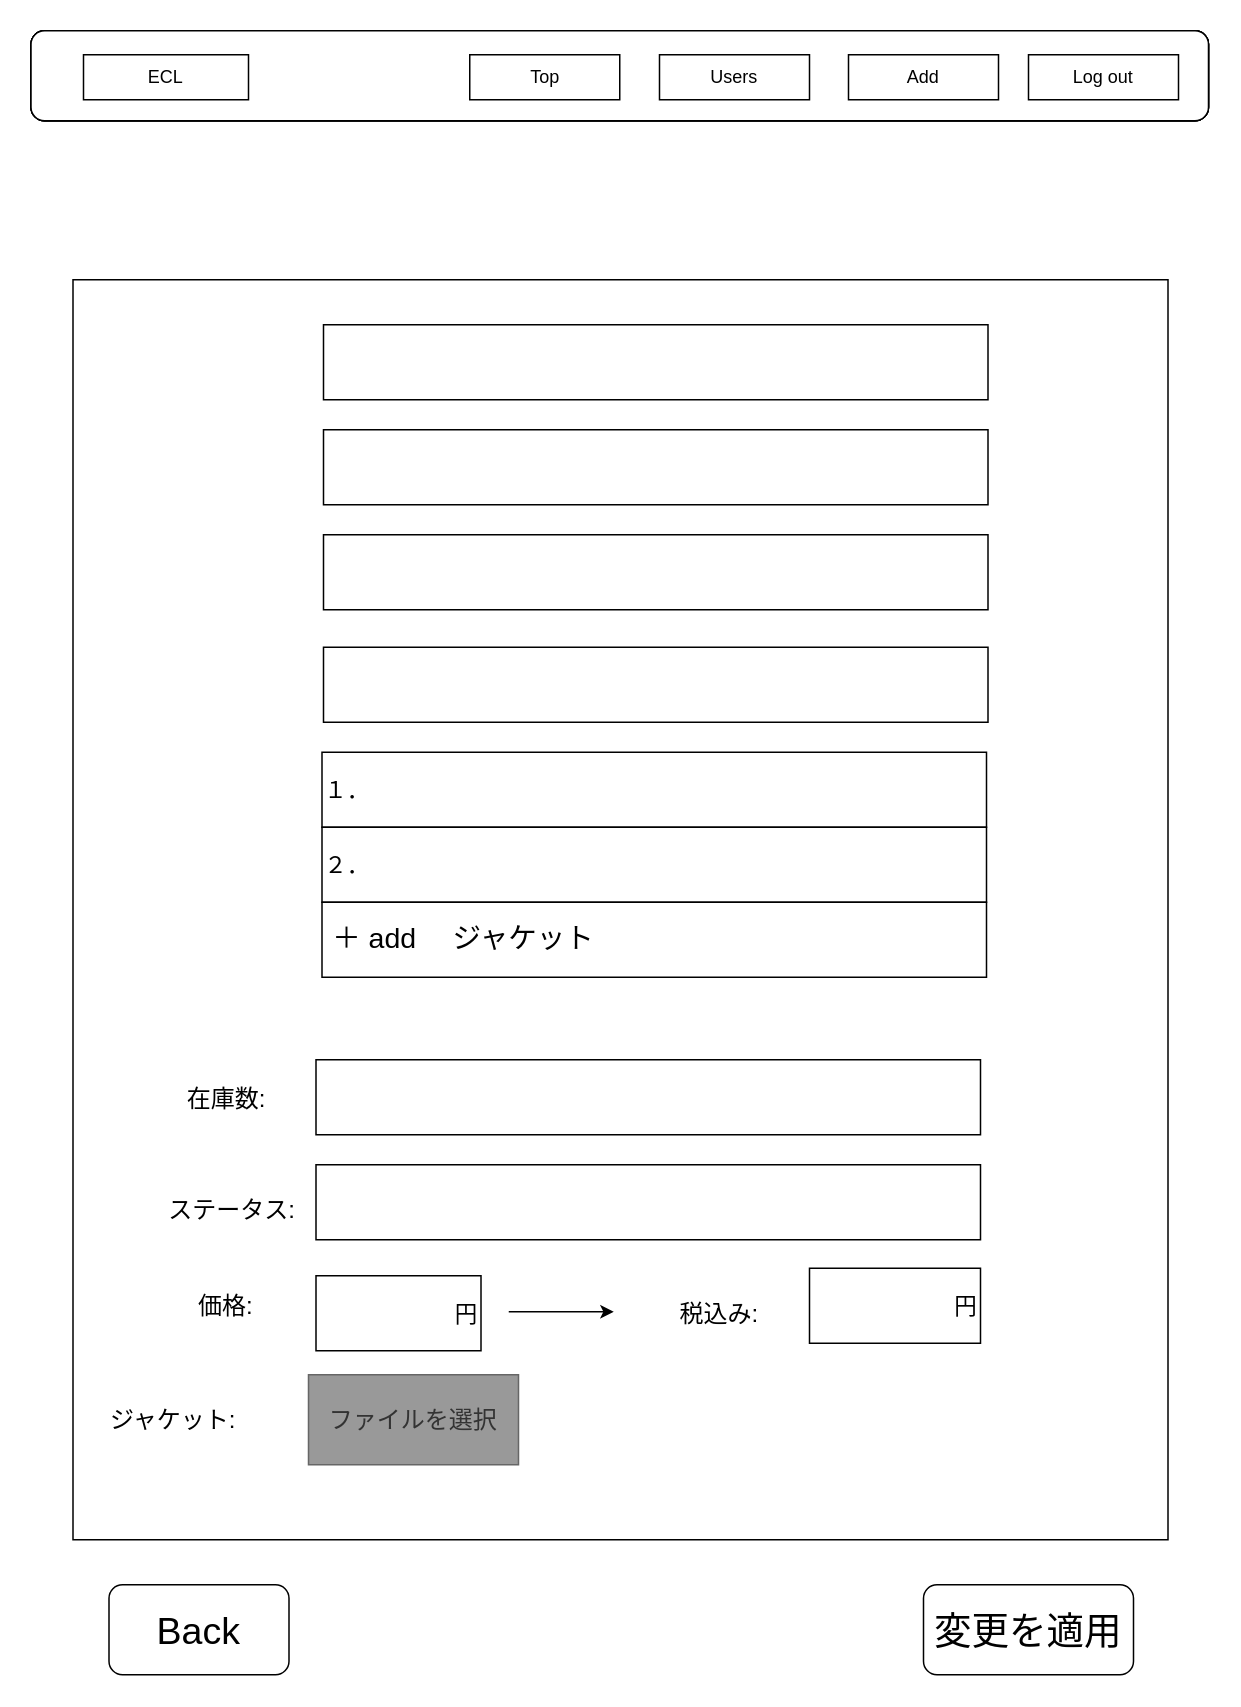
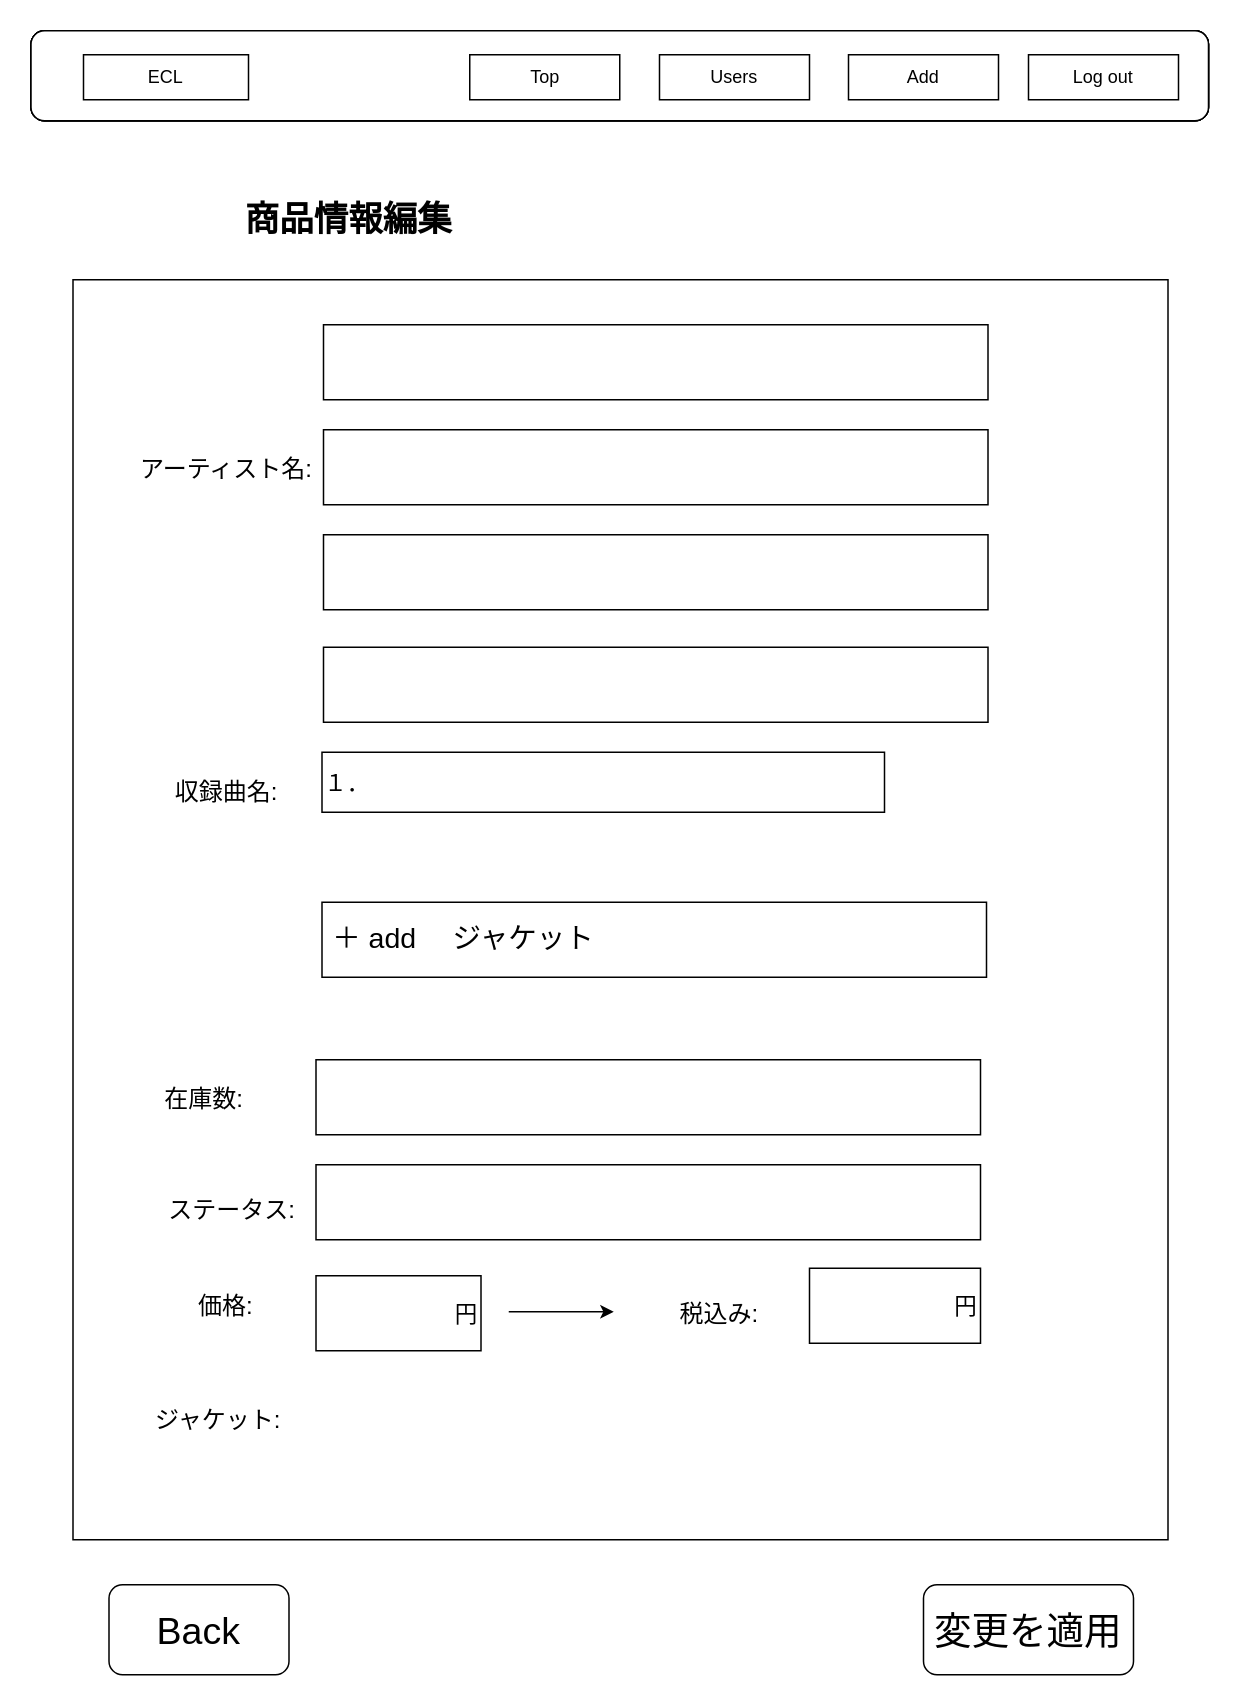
node "商品情報編集": added
node "アーティスト名:": added
node "収録曲名:": added
node "１．": size 665x75 -> 563x60
node "２．": removed
node "在庫数:": moved (226, 1097) -> (203, 1097)
node "ジャケット:": moved (173, 1420) -> (218, 1420)
node "ファイルを選択": removed
